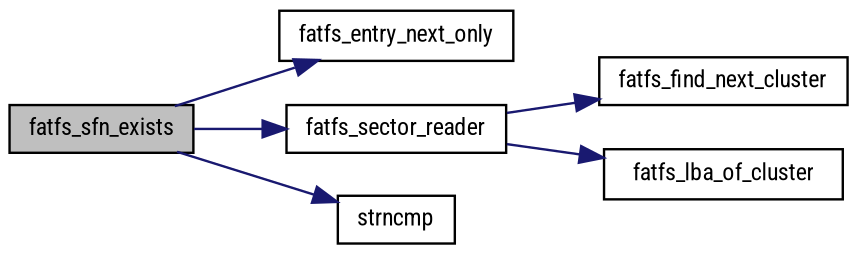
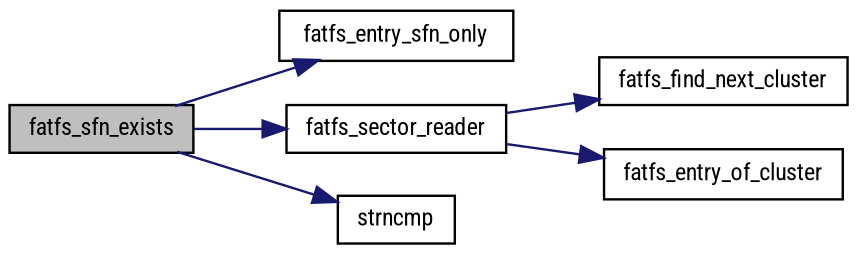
node "fatfs_entry_next_only": label "fatfs_entry_next_only" -> "fatfs_entry_sfn_only"
node "fatfs_lba_of_cluster": label "fatfs_lba_of_cluster" -> "fatfs_entry_of_cluster"
